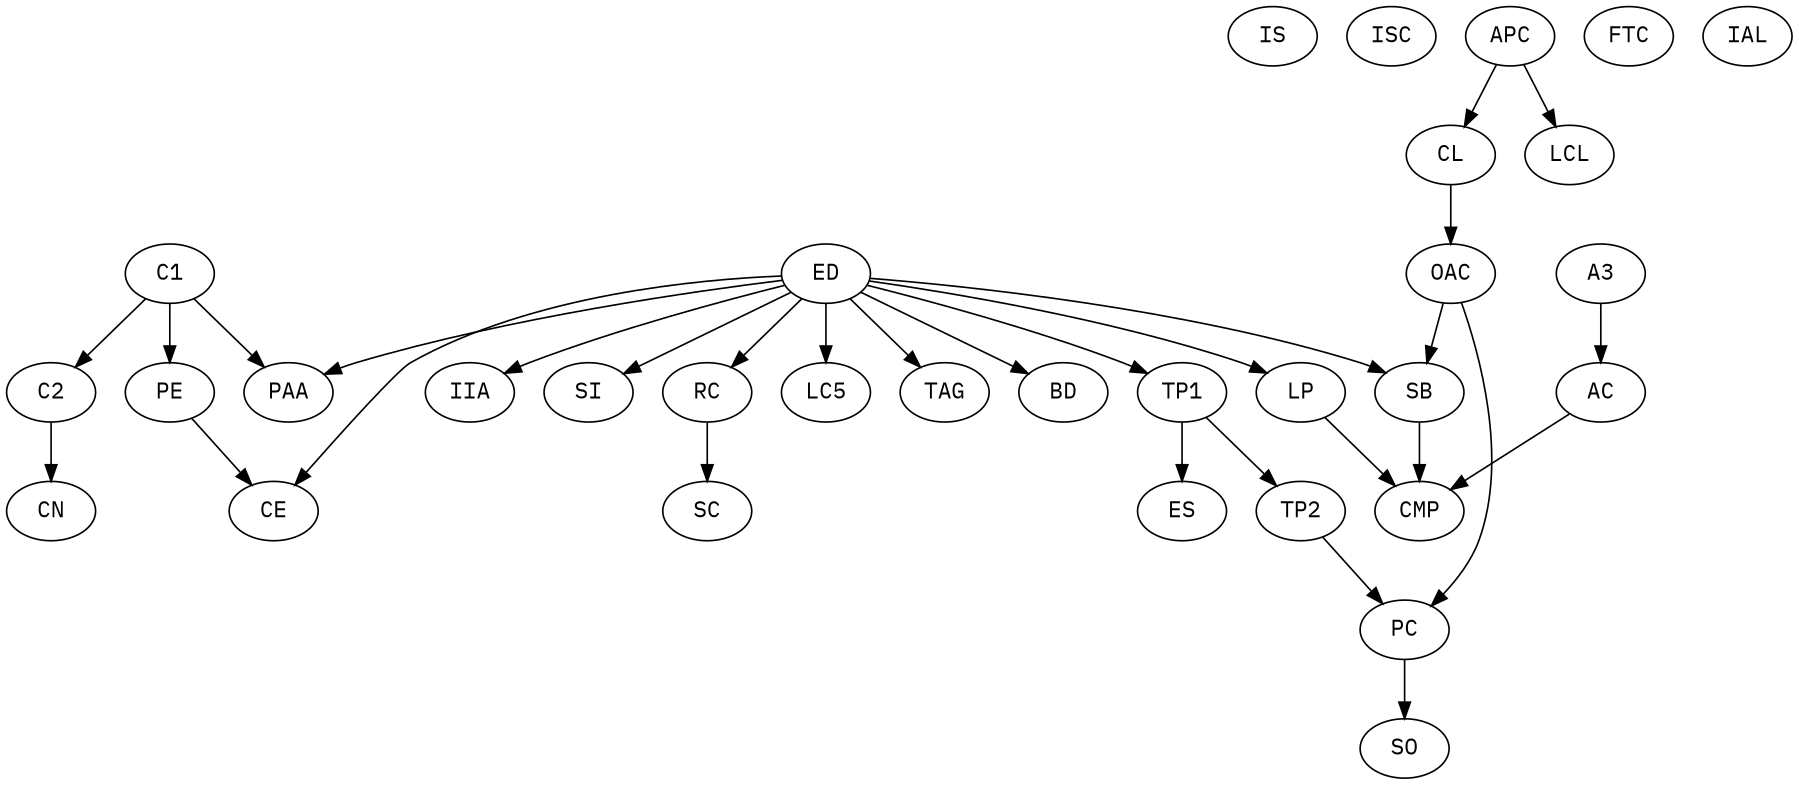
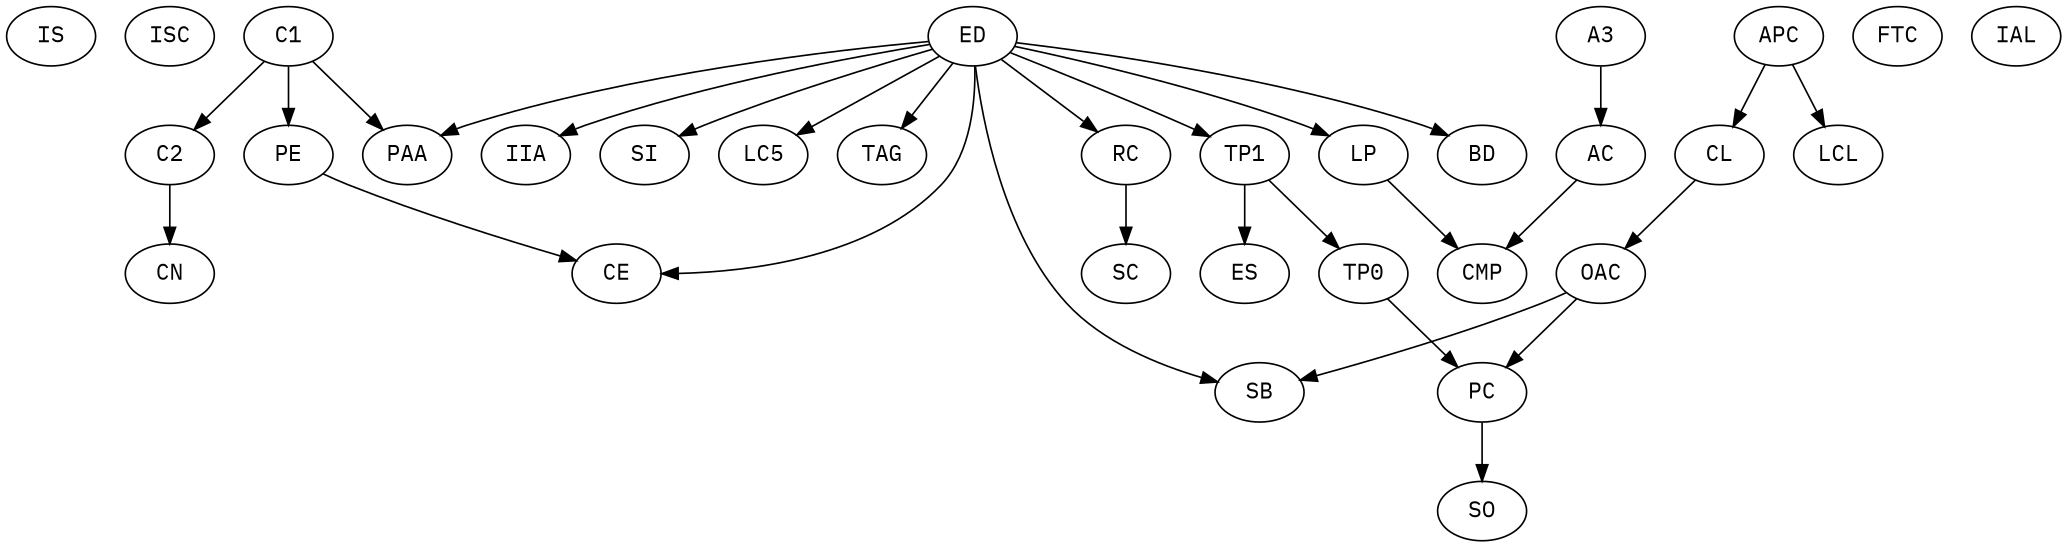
edge "SB" -> "CMP": removed
node "TP2": label "TP2" -> "TP0"
